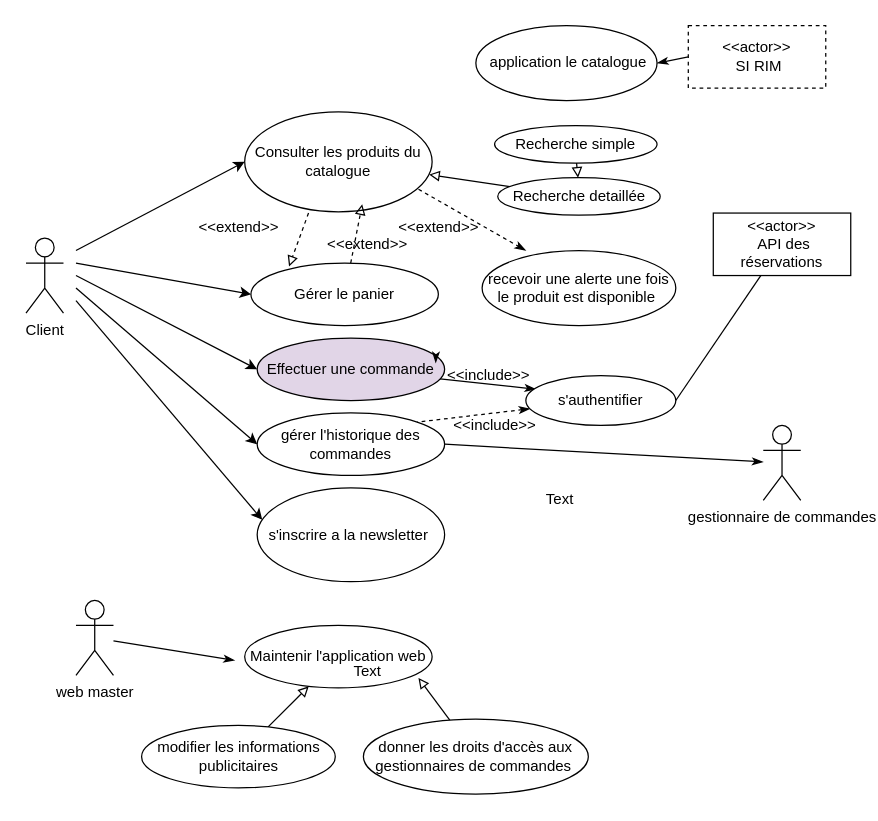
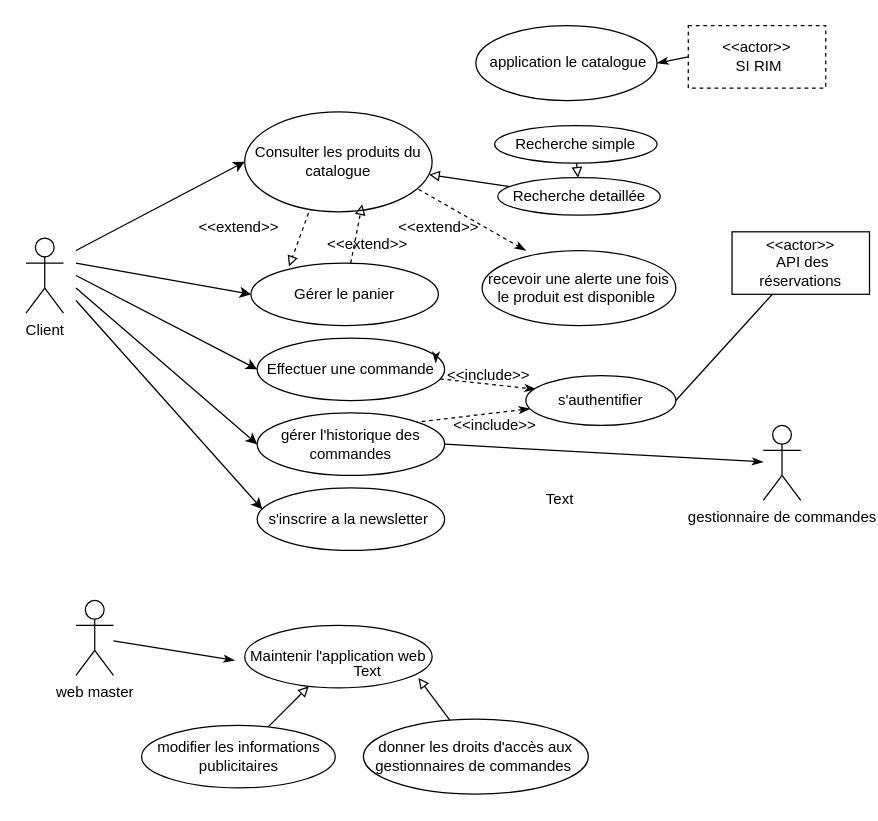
node "<<actor>> API des réservations": moved (782, 244) -> (801, 263)
node "Effectuer une commande": fillcolor #e1d5e7 -> #ffffff
edge "Effectuer une commande" -> "s'authentifier": style solid -> dashed
node "s'inscrire a la newsletter": size 188x94 -> 188x63
